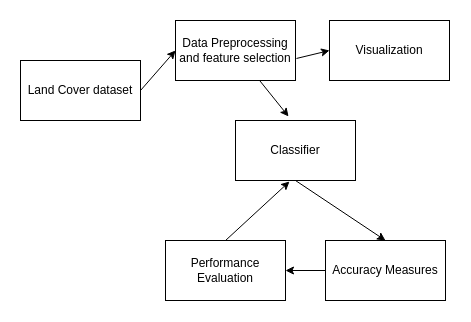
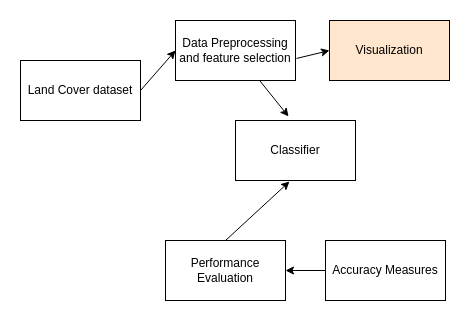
node "Visualization": fillcolor #ffffff -> #ffe6cc
edge "Classifier" -> "Accuracy Measures": removed
